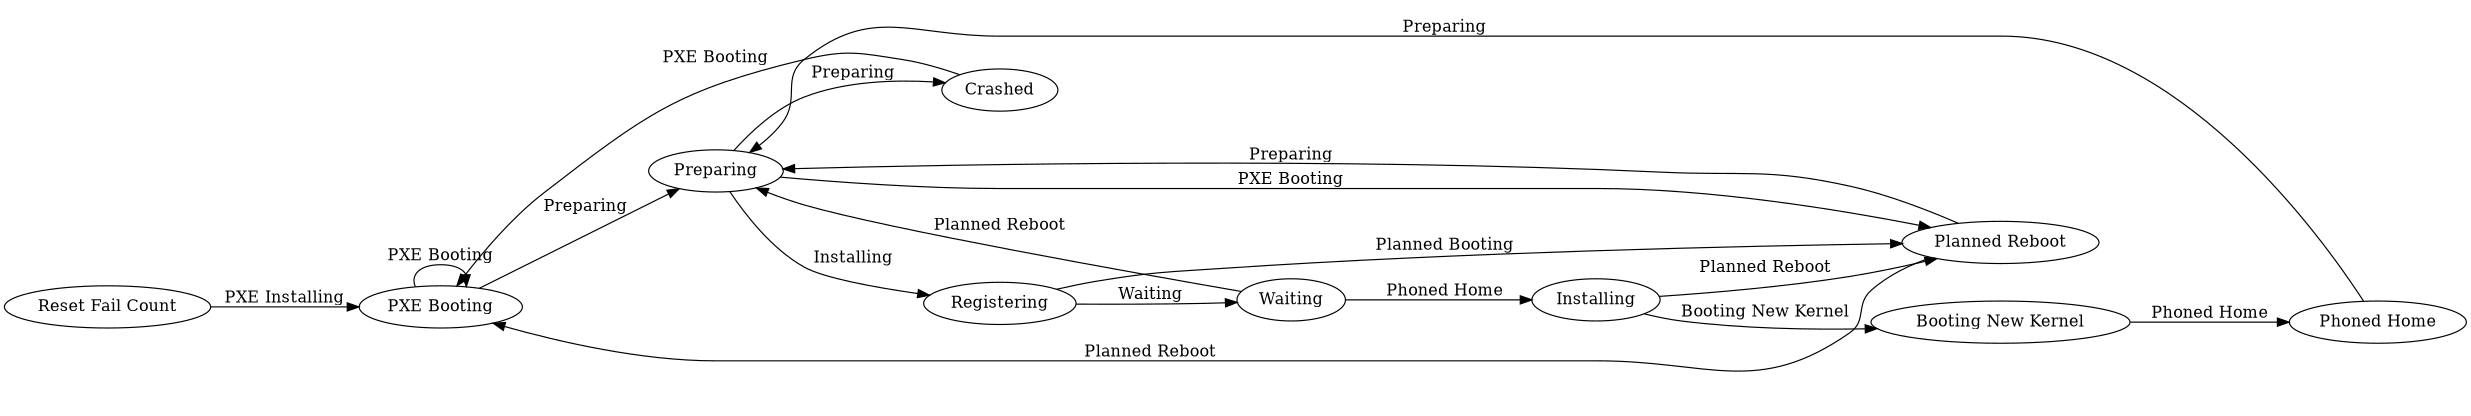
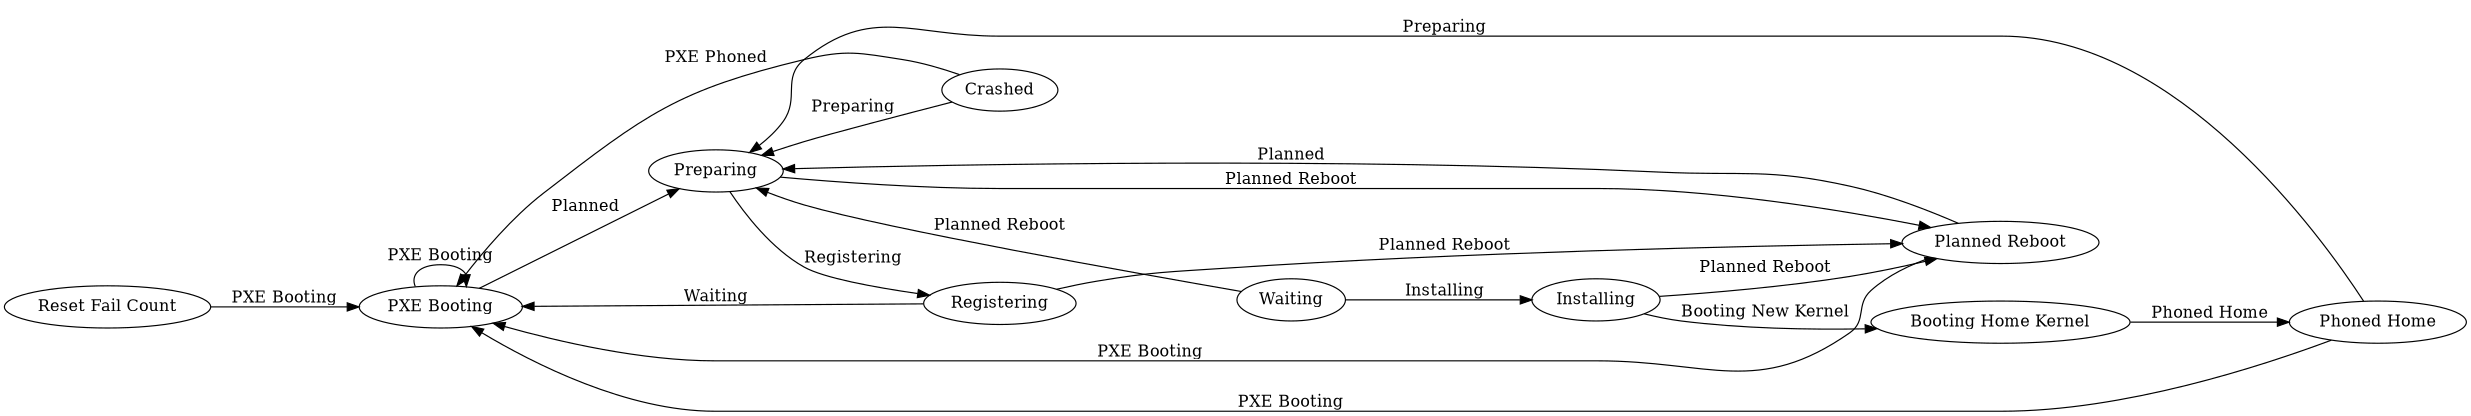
edge "Crashed" -> "PXE Booting": label "PXE Booting" -> "PXE Phoned"
edge "Preparing" -> "Crashed": reversed
edge "Planned Reboot" -> "Preparing": label "Preparing" -> "Planned"
edge "Preparing" -> "Planned Reboot": label "PXE Booting" -> "Planned Reboot"
edge "PXE Booting" -> "Preparing": label "Preparing" -> "Planned"
edge "Registering" -> "Planned Reboot": label "Planned Booting" -> "Planned Reboot"
edge "Preparing" -> "Registering": label "Installing" -> "Registering"
edge "Waiting" -> "Installing": label "Phoned Home" -> "Installing"
edge "Reset Fail Count" -> "PXE Booting": label "PXE Installing" -> "PXE Booting"
edge "Registering" -> "Waiting": now "Registering" -> "PXE Booting"
node "Booting New Kernel": label "Booting New Kernel" -> "Booting Home Kernel"
edge "Planned Reboot" -> "PXE Booting": label "Planned Reboot" -> "PXE Booting"
edge "Phoned Home" -> "PXE Booting": added, label "PXE Booting"
